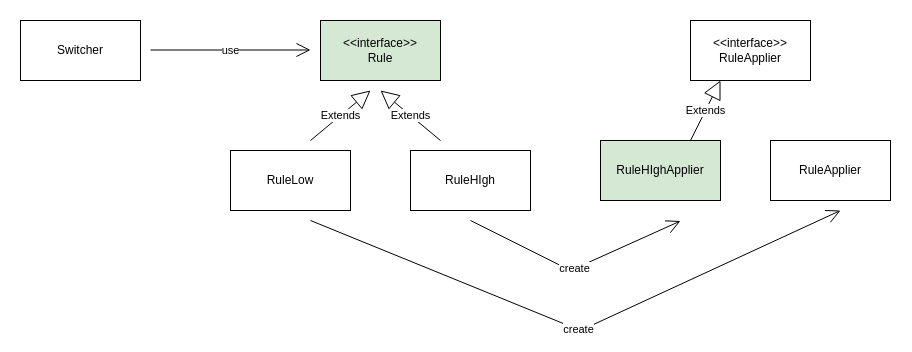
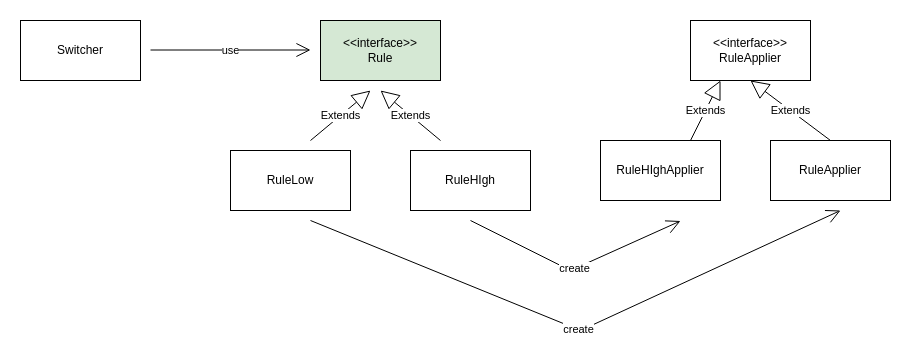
edge "RuleApplier" -> "<<interface>> RuleApplier": added, label "Extends"
node "RuleHIghApplier": fillcolor #d5e8d4 -> #ffffff
